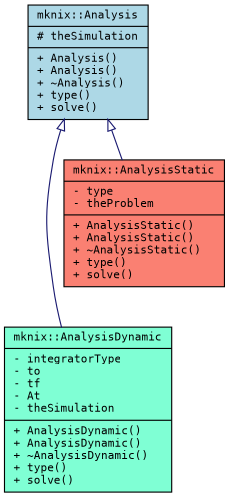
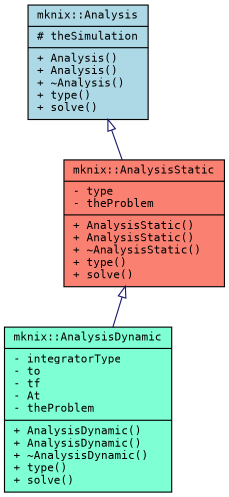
edge "mknix::AnalysisDynamic" -> "mknix::Analysis": now "mknix::AnalysisDynamic" -> "mknix::AnalysisStatic"
node "mknix::AnalysisDynamic": text "- theSimulation" -> "- theProblem"
